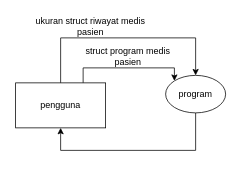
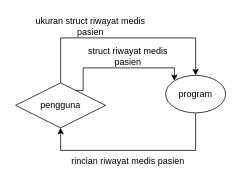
node "struct program medis pasien": label "struct program medis pasien" -> "struct riwayat medis pasien"
node "pengguna": shape rectangle -> diamond
node "rincian riwayat medis pasien": added
